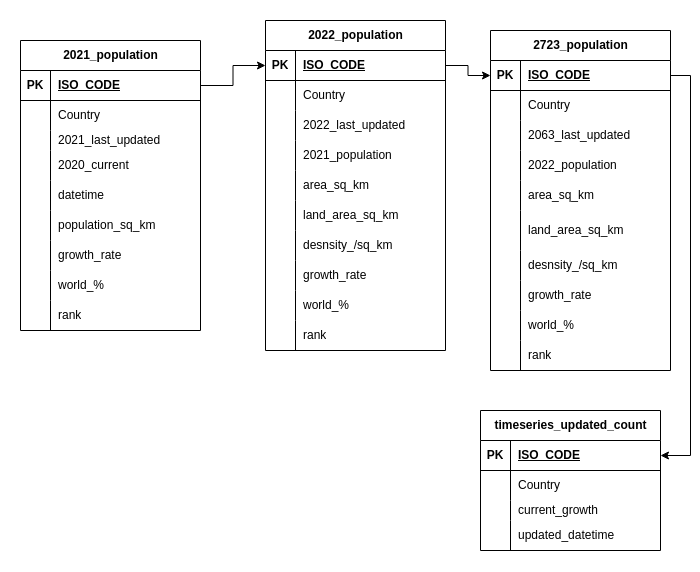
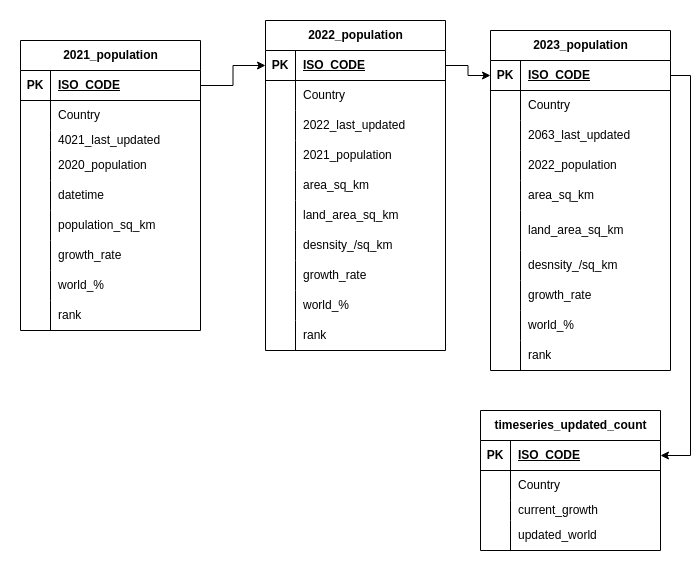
node "2723_population": label "2723_population" -> "2023_population"
node "2021_last_updated": label "2021_last_updated" -> "4021_last_updated"
node "2020_current": label "2020_current" -> "2020_population"
node "updated_datetime": label "updated_datetime" -> "updated_world"
